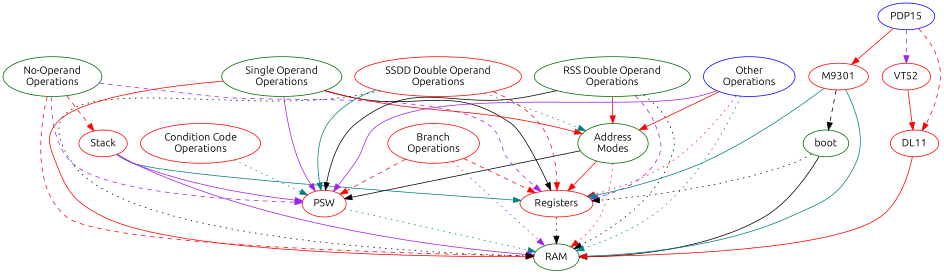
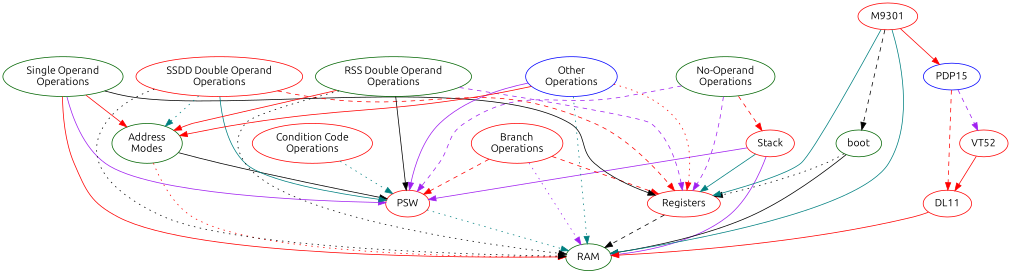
edge "PDP15" -> "M9301": reversed
edge "Address Modes" -> "Registers": removed
edge "Registers" -> "RAM": style dotted -> dashed
edge "No-Operand Operations" -> "RAM": removed
